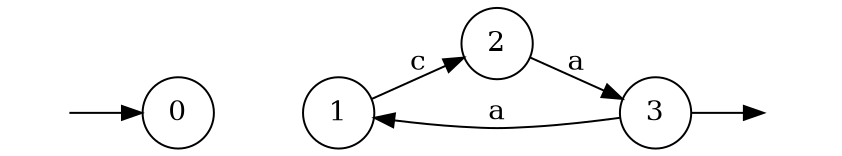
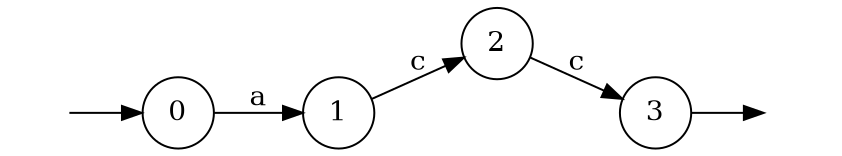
edge "2" -> "3": label "a" -> "c"
edge "3" -> "1": now "0" -> "1"
